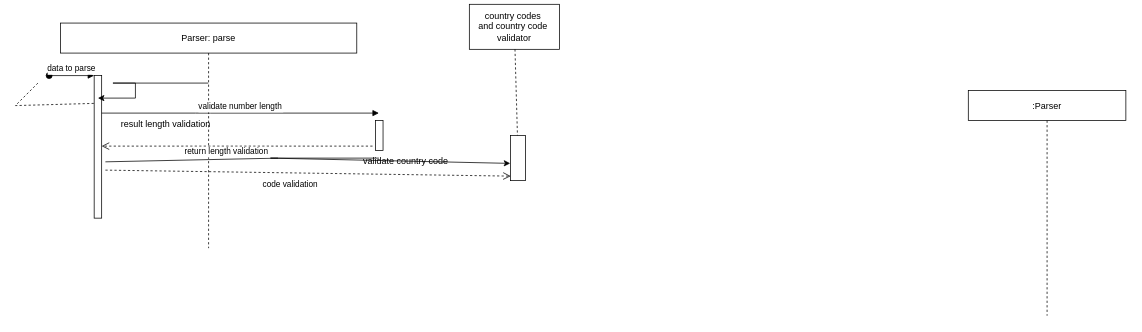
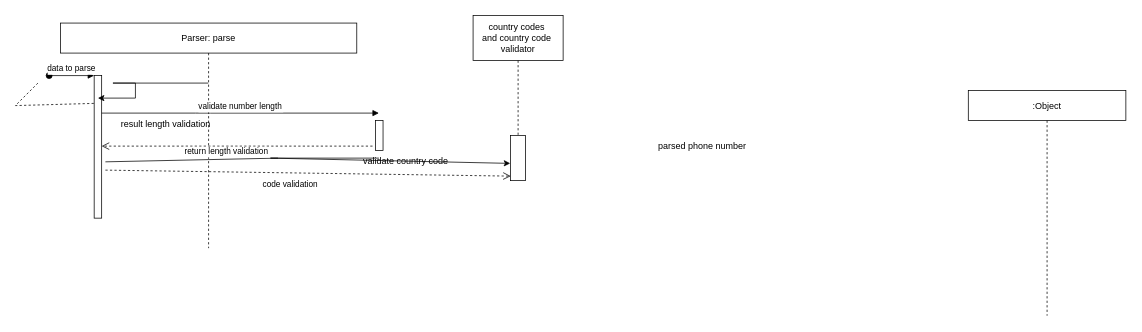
node "country codes and country code validator": moved (514, 27) -> (518, 38)
node ":Parser": label ":Parser" -> ":Object"
node "parsed phone number": added
